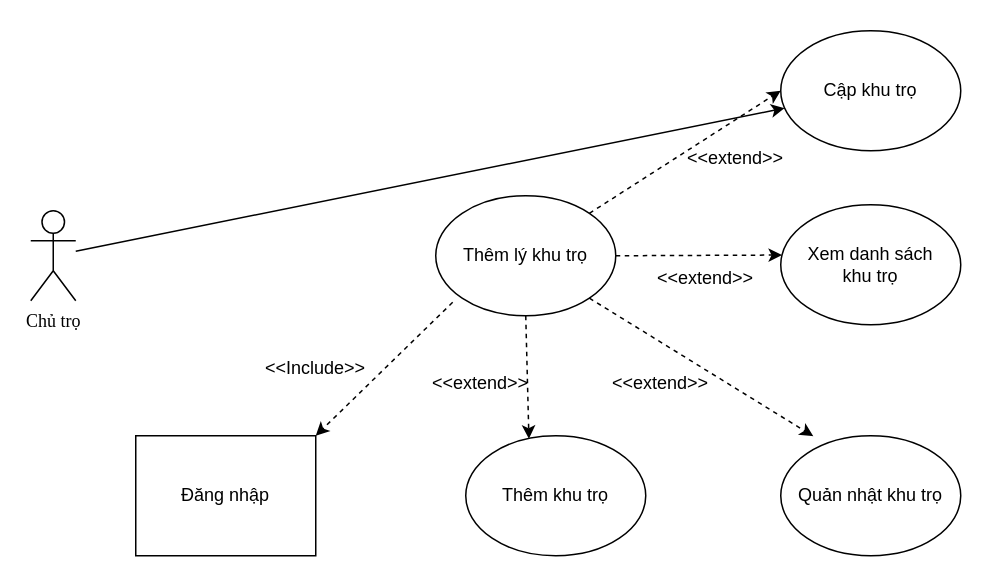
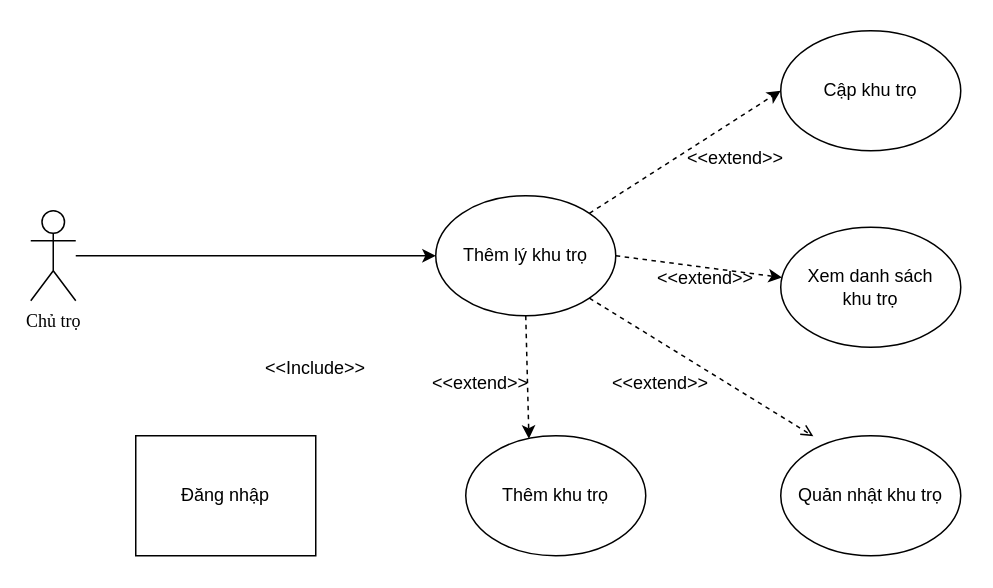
edge "Chủ trọ" -> "Cập khu trọ": now "Chủ trọ" -> "Thêm lý khu trọ"
node "Xem danh sách khu trọ": moved (871, 265) -> (871, 287)
edge "Thêm lý khu trọ" -> "Đăng nhập": removed
edge "Thêm lý khu trọ" -> "Quản nhật khu trọ": arrowhead classic -> open
